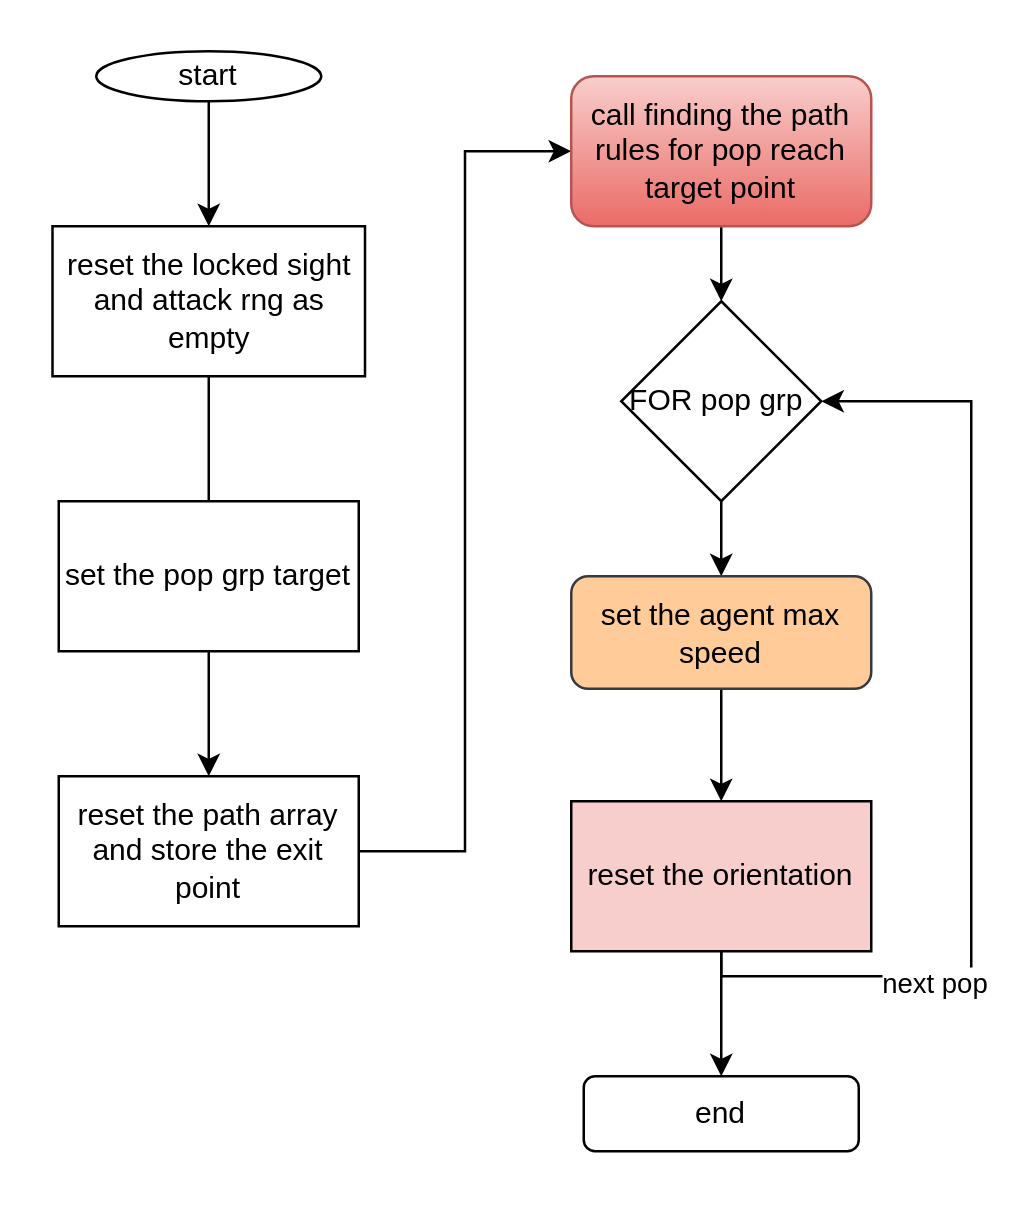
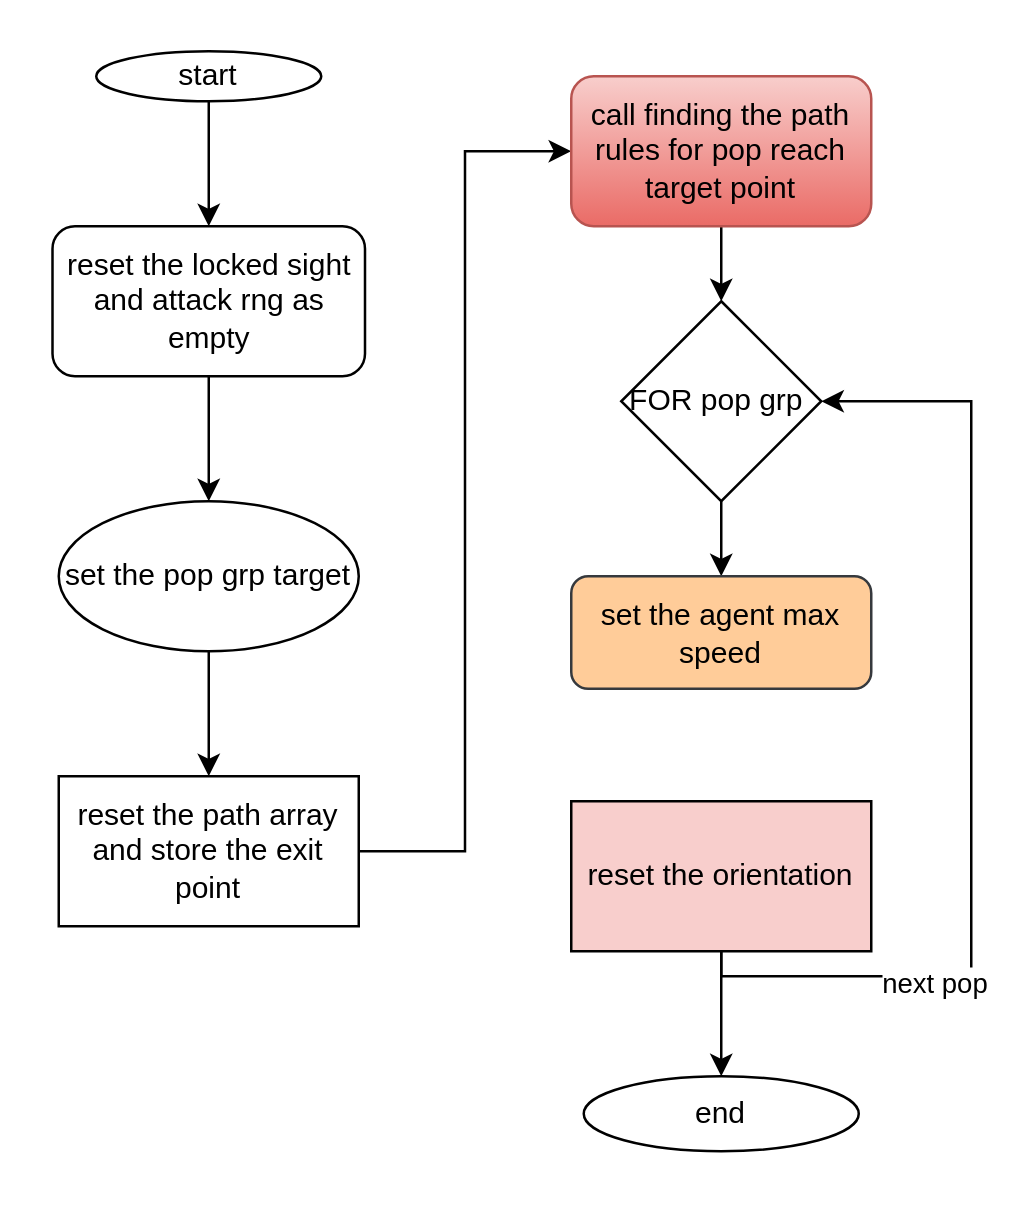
node "reset the locked sight and attack rng as empty": shape rectangle -> rounded rectangle
edge "reset the locked sight and attack rng as empty" -- "set the pop grp target": arrowhead none -> classic
node "set the pop grp target": shape rectangle -> ellipse
edge "set the agent max speed" -> "reset the orientation": removed
node "end": shape rounded rectangle -> ellipse
